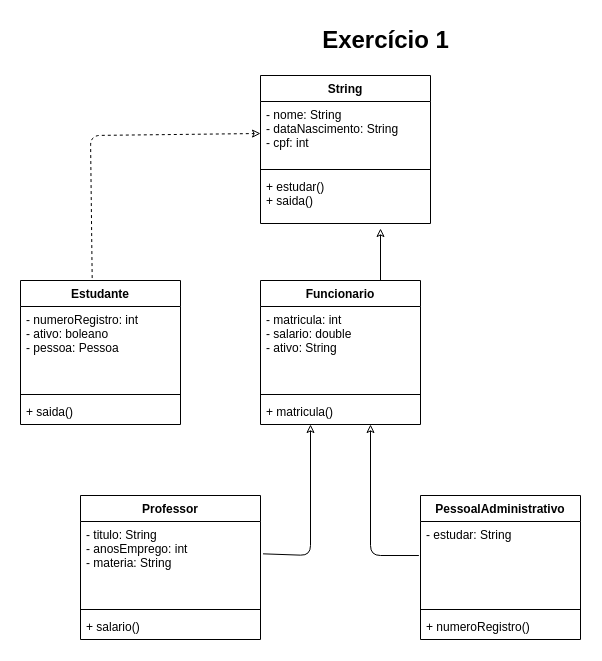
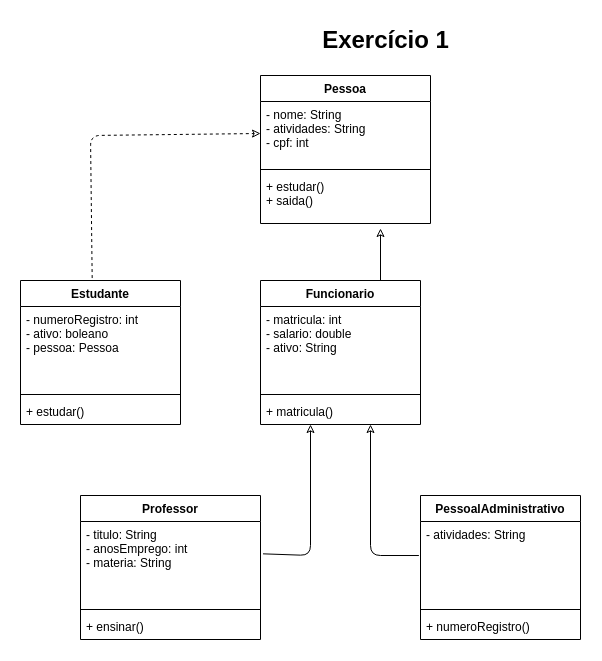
node "String": label "String" -> "Pessoa"
node "- nome: String - dataNascimento: String - cpf: int": label "- nome: String - dataNascimento: String - cpf: int" -> "- nome: String - atividades: String - cpf: int"
node "+ saida()": label "+ saida()" -> "+ estudar()"
node "- estudar: String": label "- estudar: String" -> "- atividades: String"
node "+ salario()": label "+ salario()" -> "+ ensinar()"
